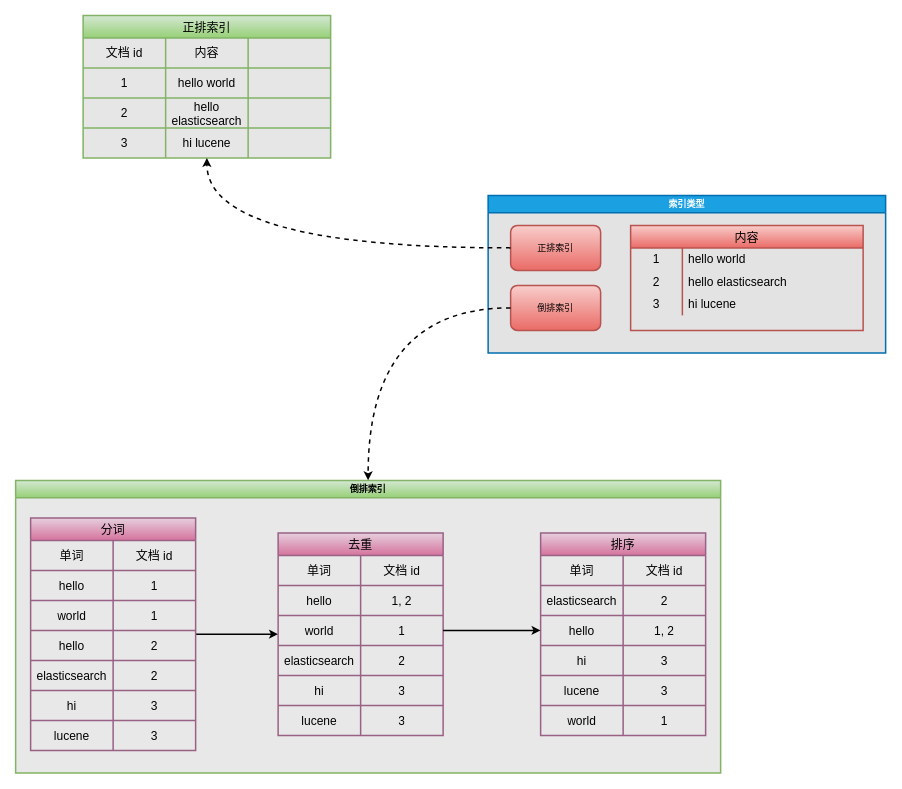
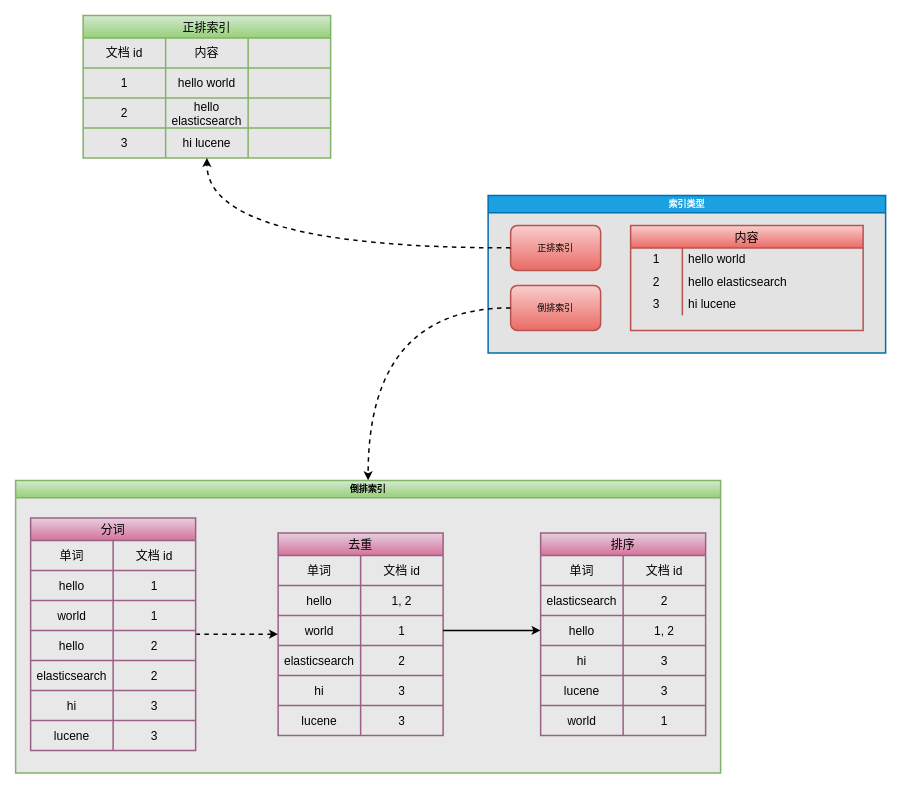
edge "分词" -> "去重": style solid -> dashed
